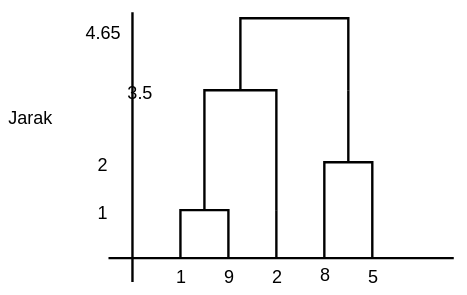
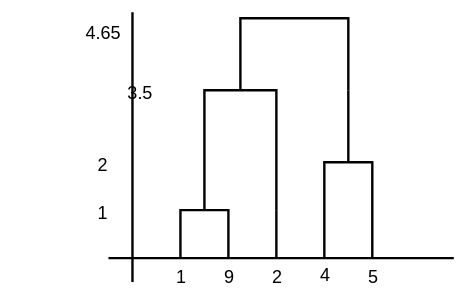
node "Jarak": removed
node "8": label "8" -> "4"
